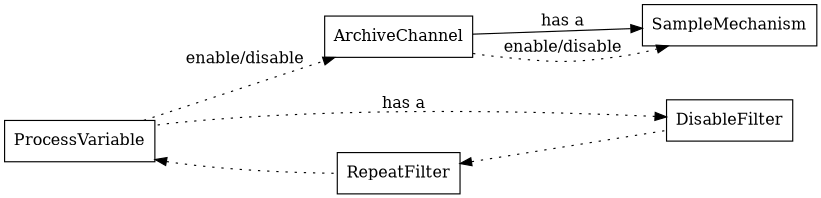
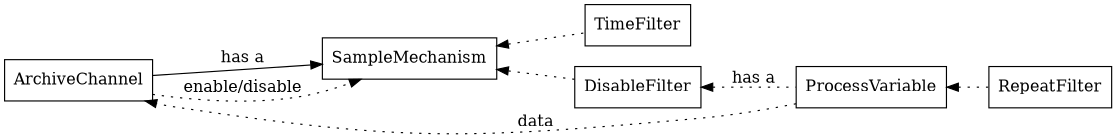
node "TimeFilter": added
edge "ProcessVariable" -> "ArchiveChannel": label "  enable/disable" -> "data"
edge "DisableFilter" -> "RepeatFilter": now "DisableFilter" -> "SampleMechanism"
